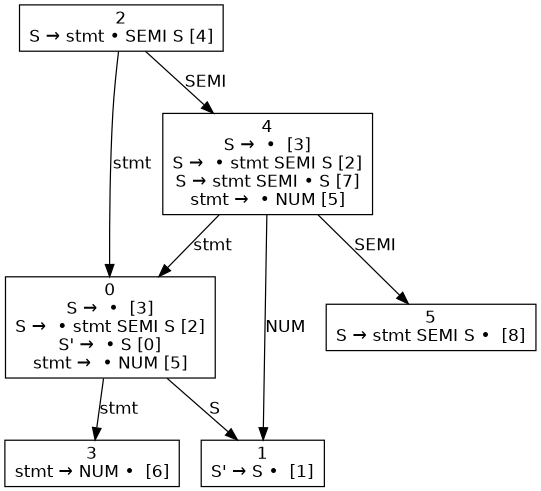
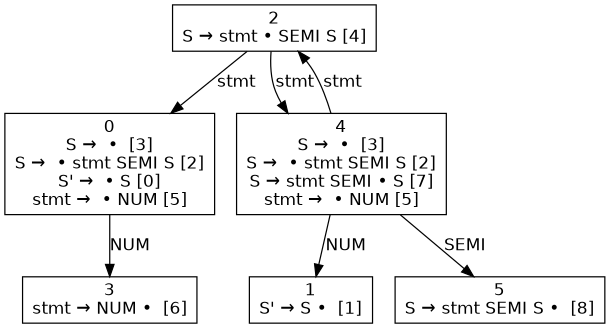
edge "2" -> "4": label "SEMI" -> "stmt"
edge "4" -> "0": now "4" -> "2"
edge "0" -> "1": removed, label "S"
edge "0" -> "3": label "stmt" -> "NUM"
